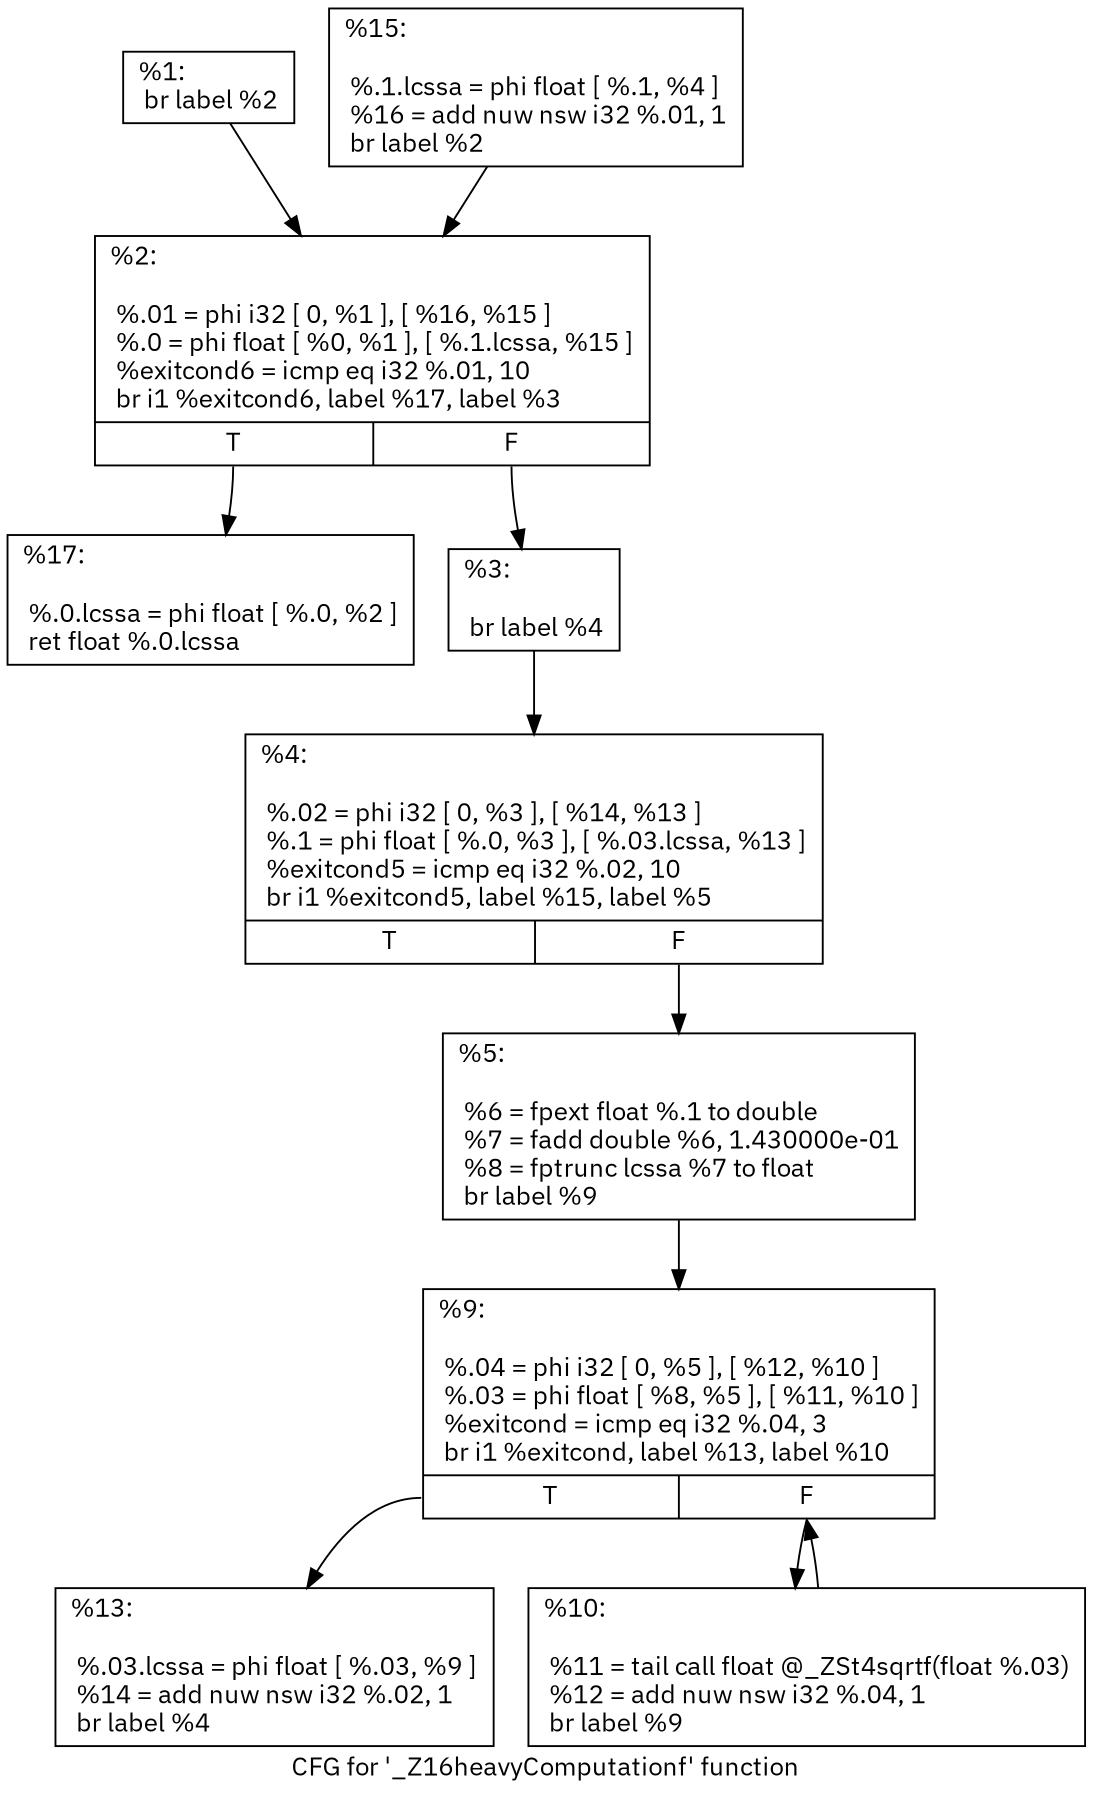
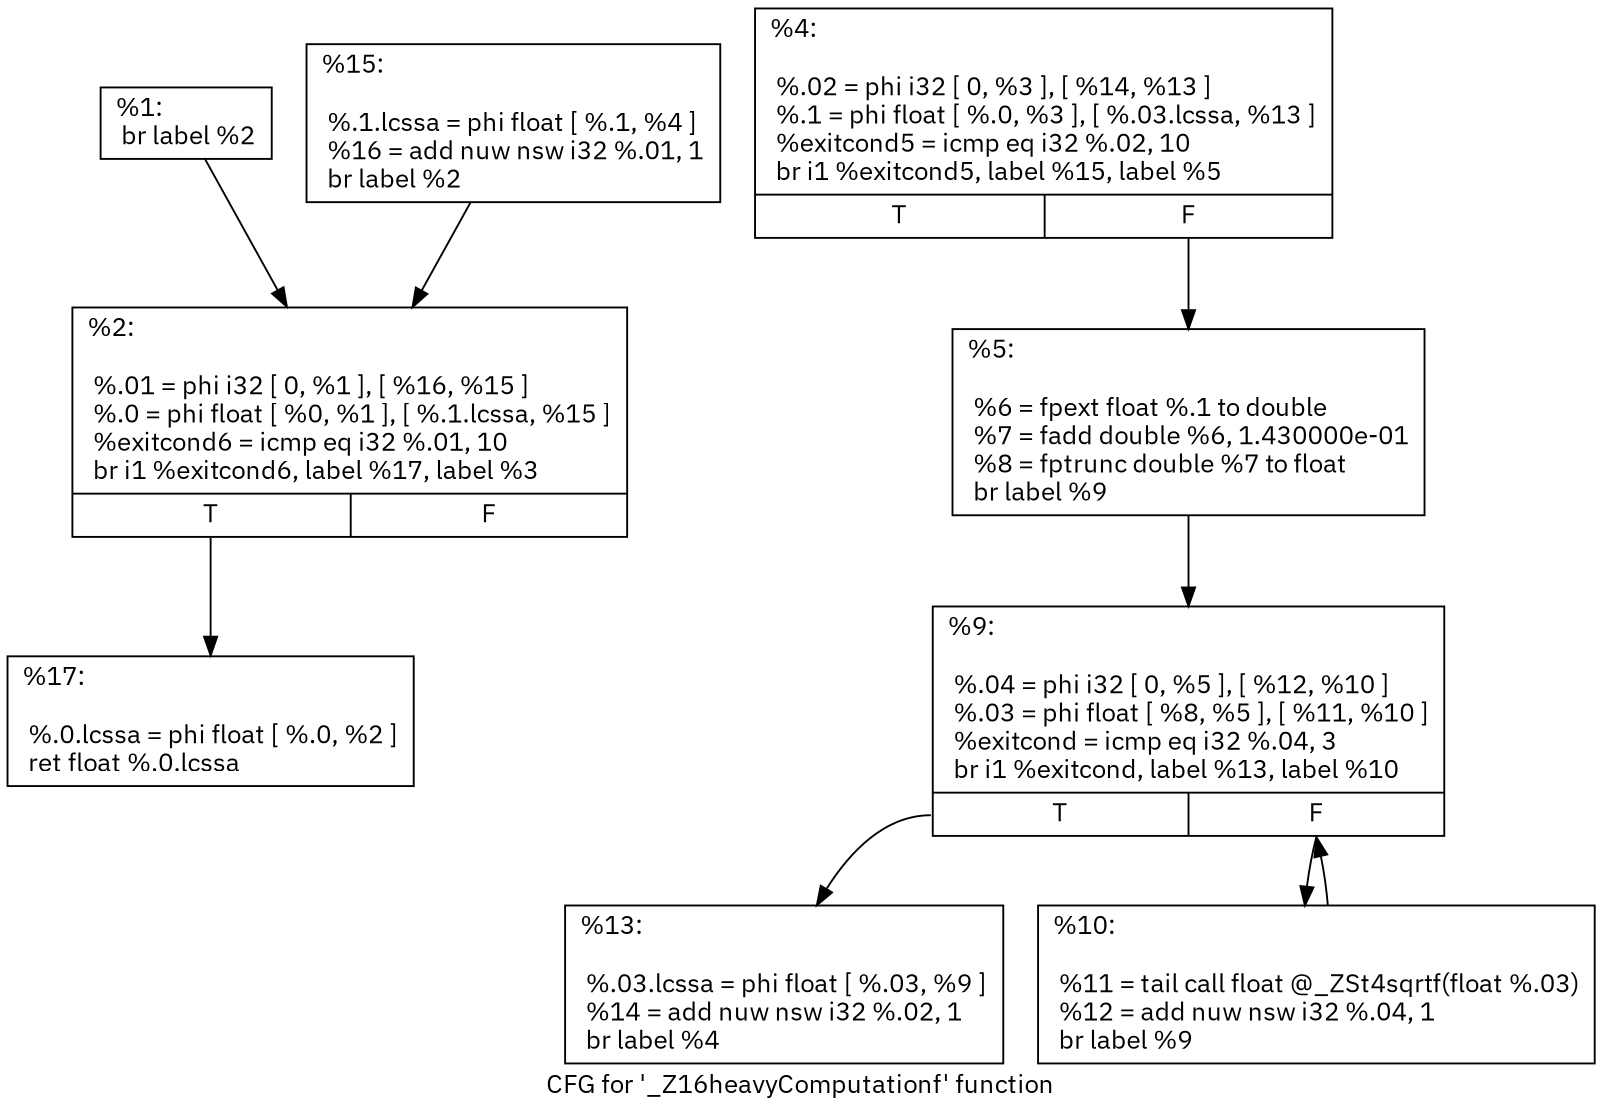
node "%3:": removed
node "%5:": text "%8 = fptrunc lcssa %7 to float" -> "%8 = fptrunc double %7 to float"
